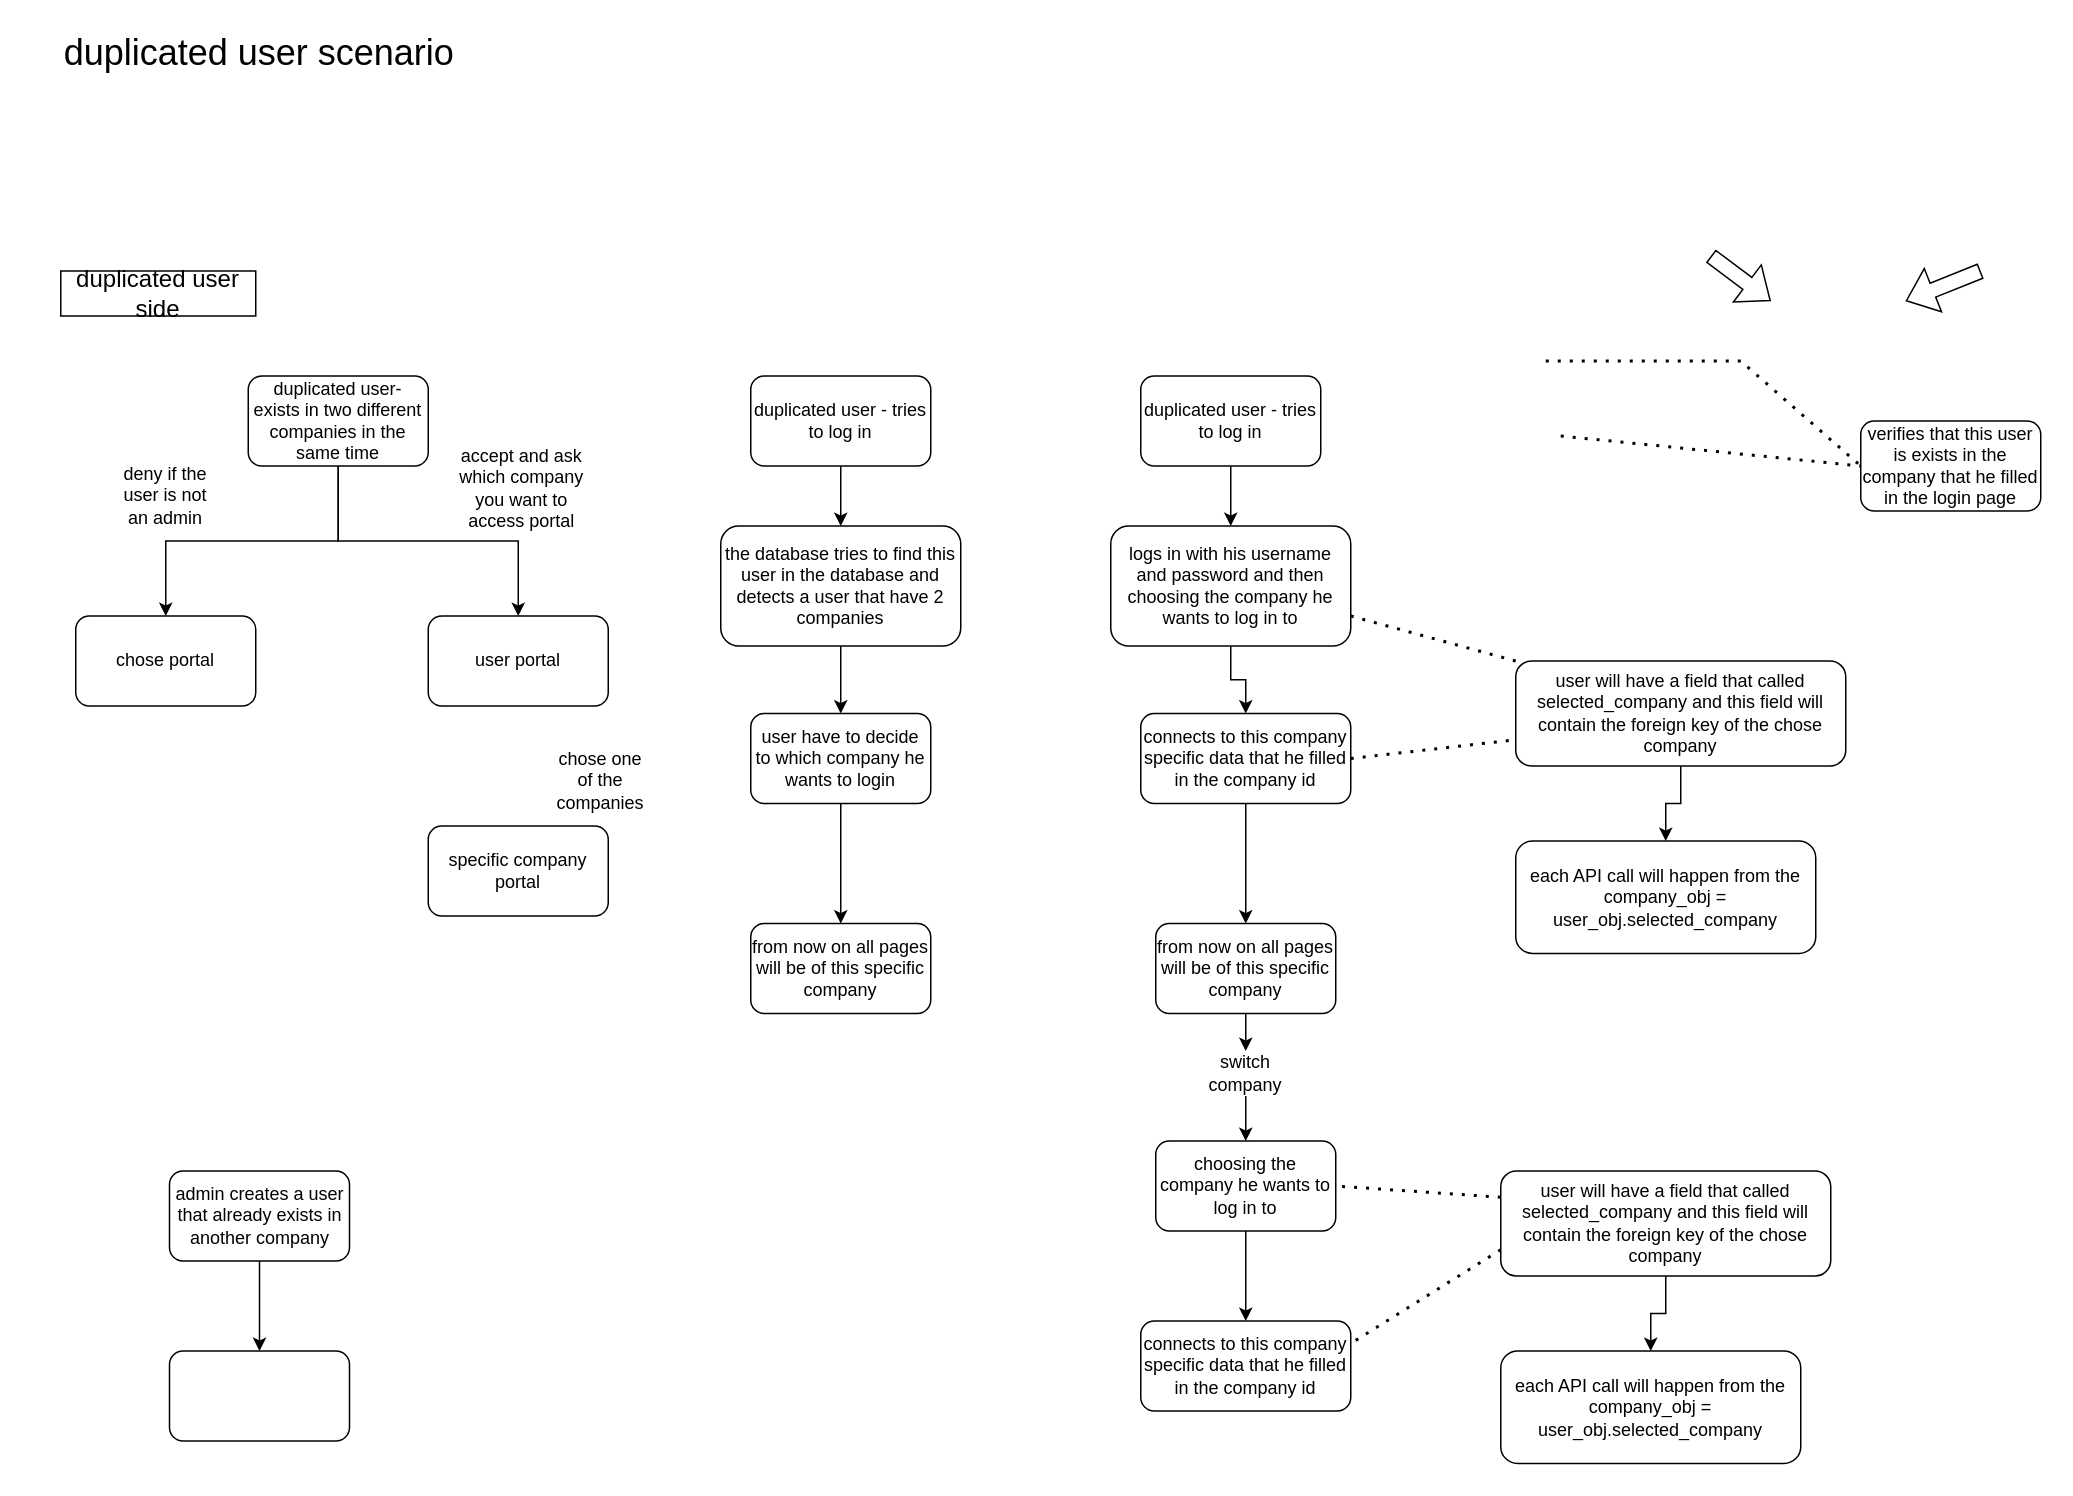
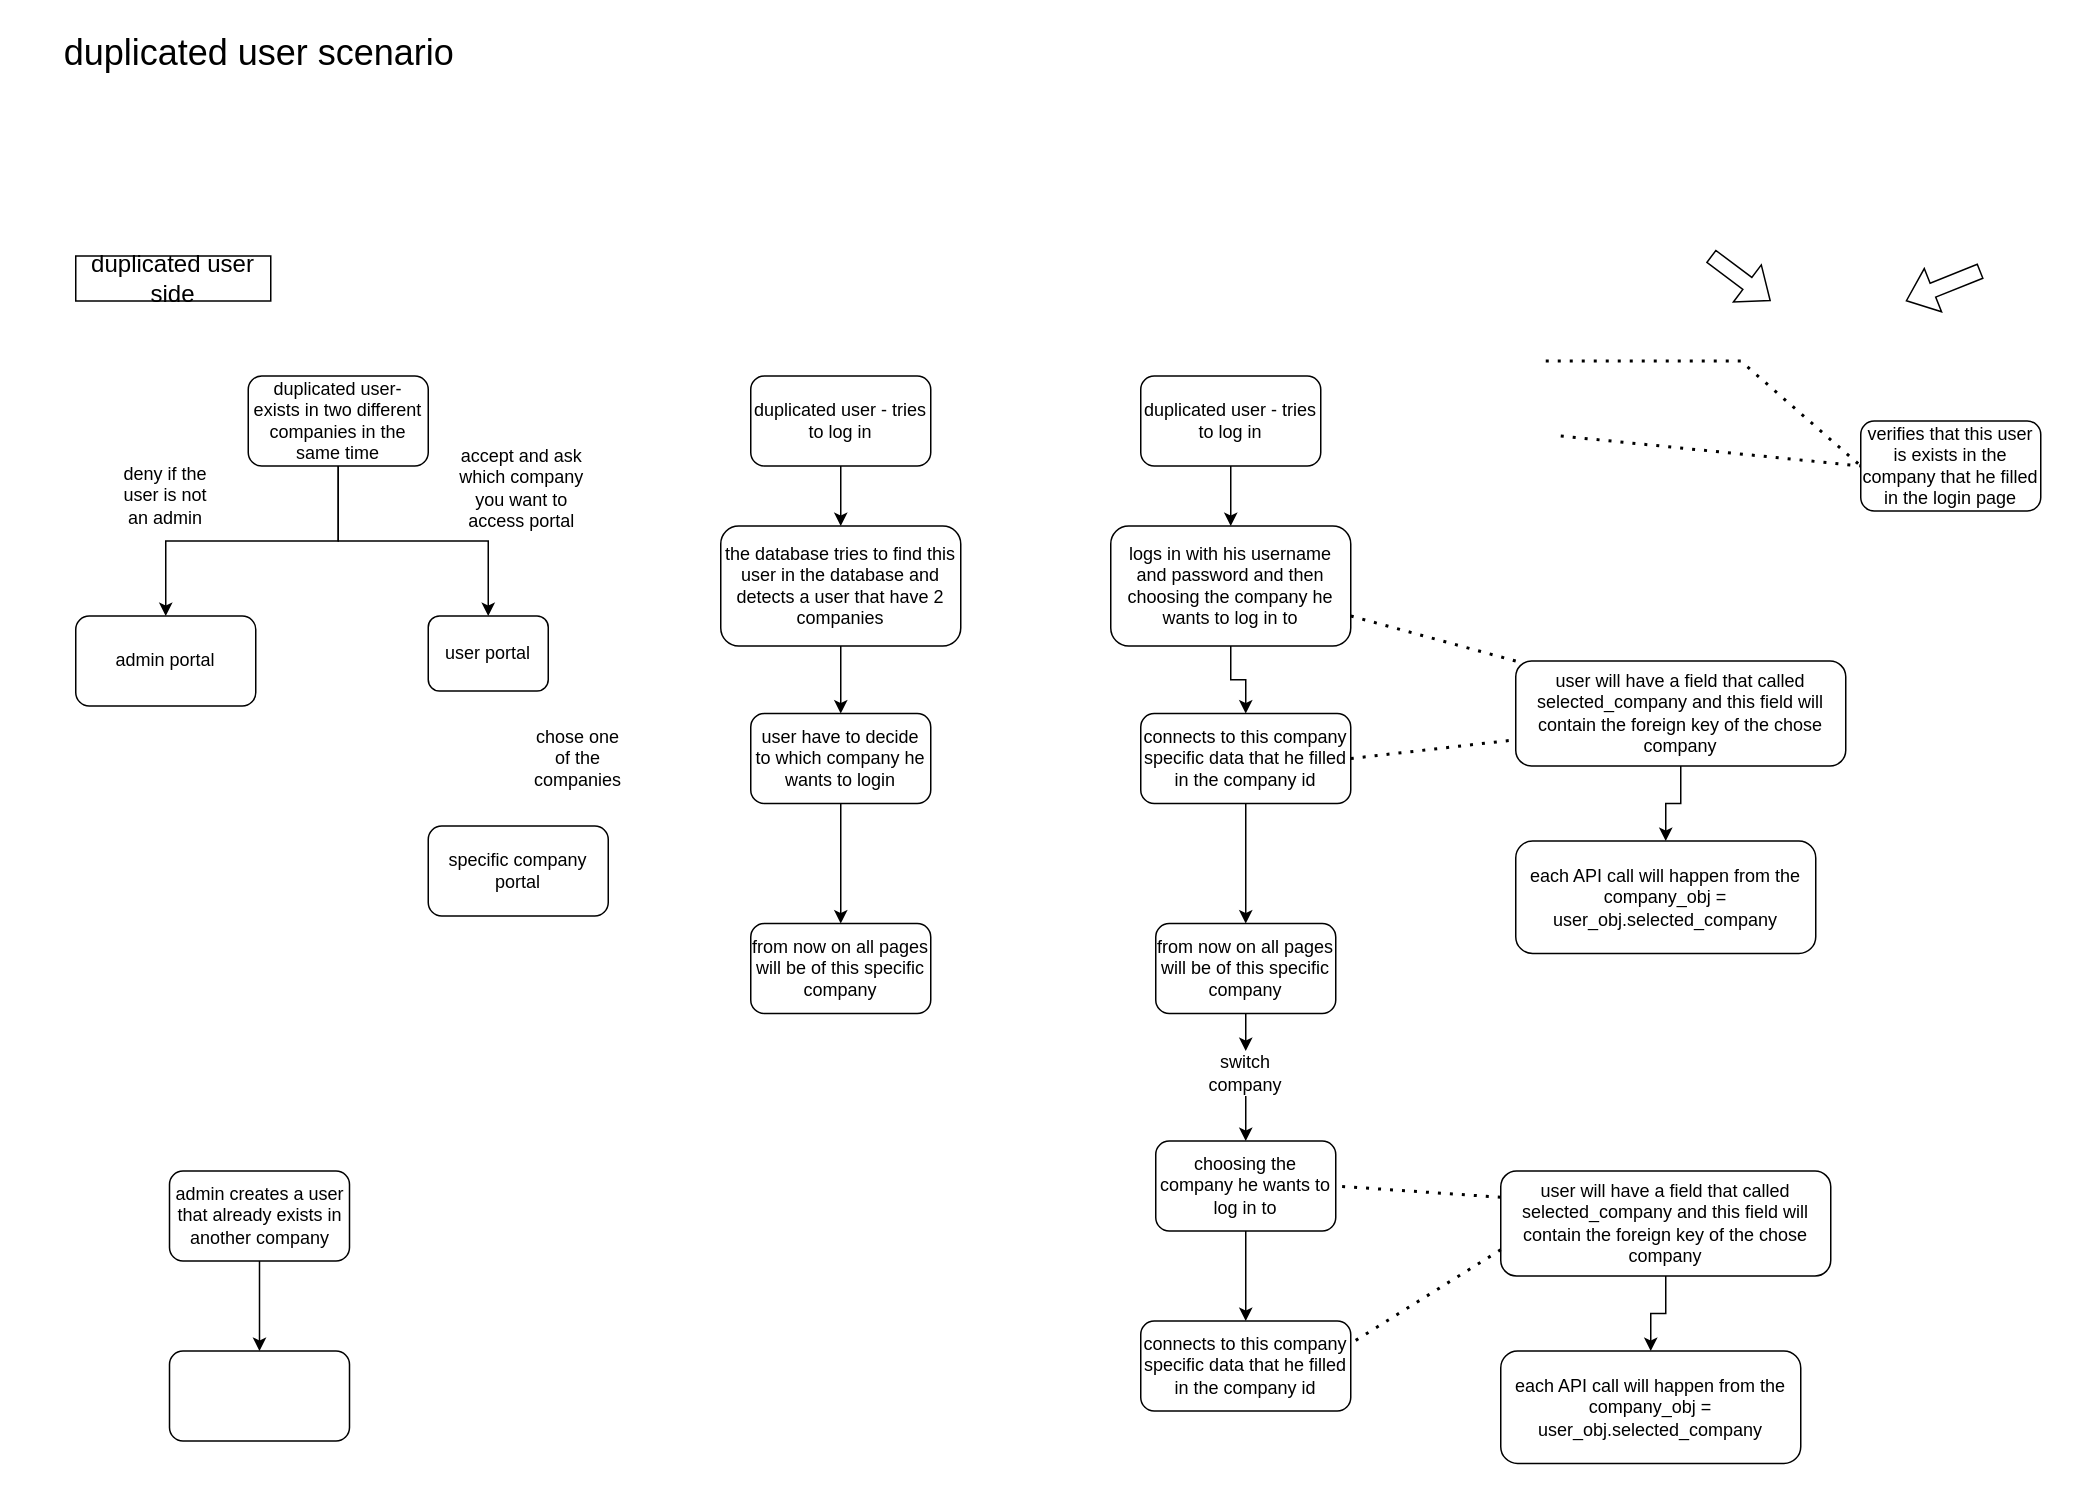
node "duplicated user side": moved (158, 293) -> (173, 278)
node "chose portal": label "chose portal" -> "admin portal"
node "user portal": size 180x90 -> 120x75
node "chose one of the companies": moved (601, 781) -> (578, 758)
